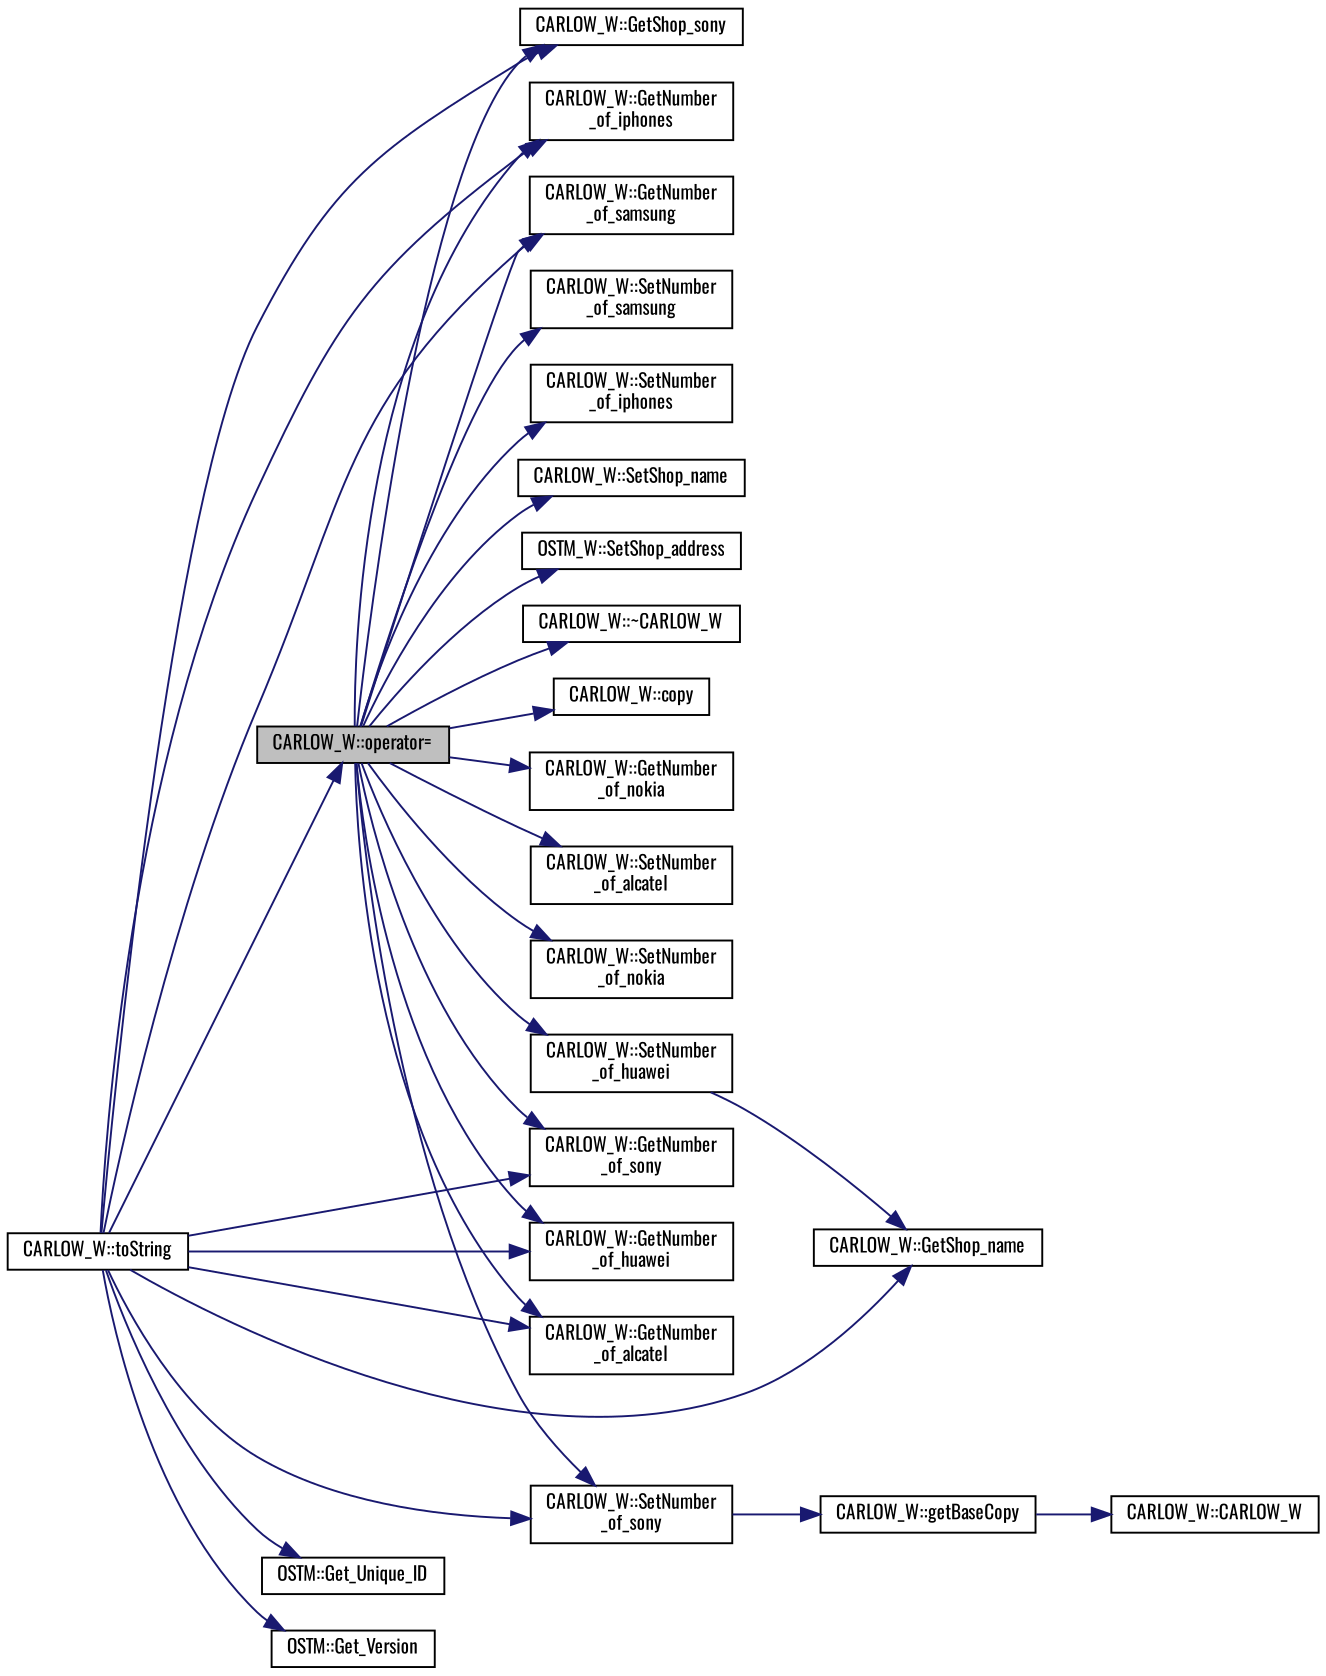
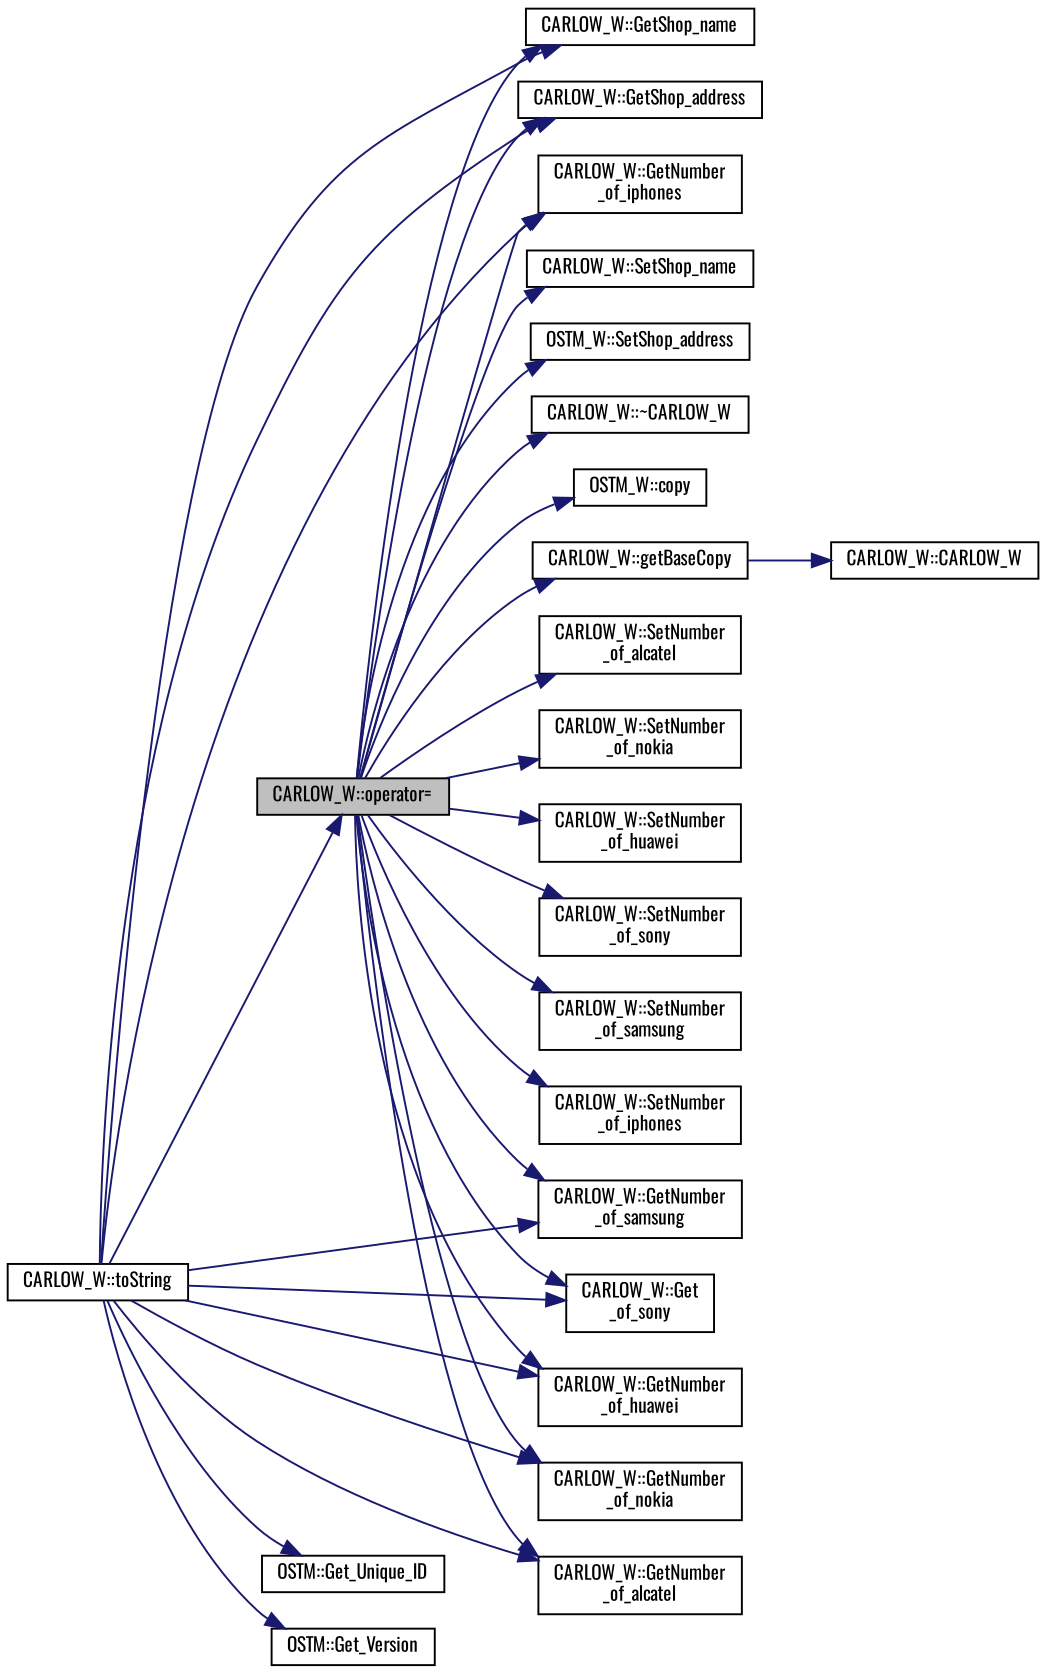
node "CARLOW_W::GetShop_sony": label "CARLOW_W::GetShop_sony" -> "CARLOW_W::GetShop_address"
node "CARLOW_W::copy": label "CARLOW_W::copy" -> "OSTM_W::copy"
edge "CARLOW_W::SetNumber _of_huawei" -> "CARLOW_W::GetShop_name": now "CARLOW_W::operator=" -> "CARLOW_W::GetShop_name"
node "CARLOW_W::GetNumber _of_sony": label "CARLOW_W::GetNumber _of_sony" -> "CARLOW_W::Get _of_sony"
edge "CARLOW_W::toString" -> "CARLOW_W::SetNumber _of_sony": now "CARLOW_W::toString" -> "CARLOW_W::GetNumber _of_nokia"
edge "CARLOW_W::SetNumber _of_sony" -> "CARLOW_W::getBaseCopy": now "CARLOW_W::operator=" -> "CARLOW_W::getBaseCopy"
